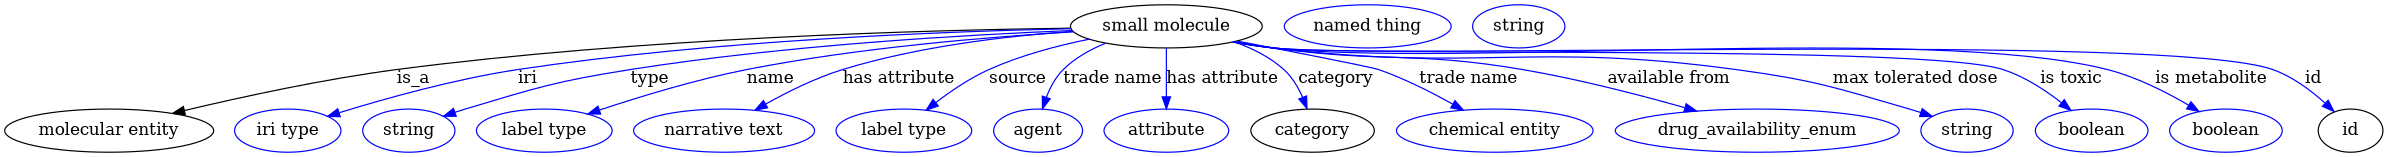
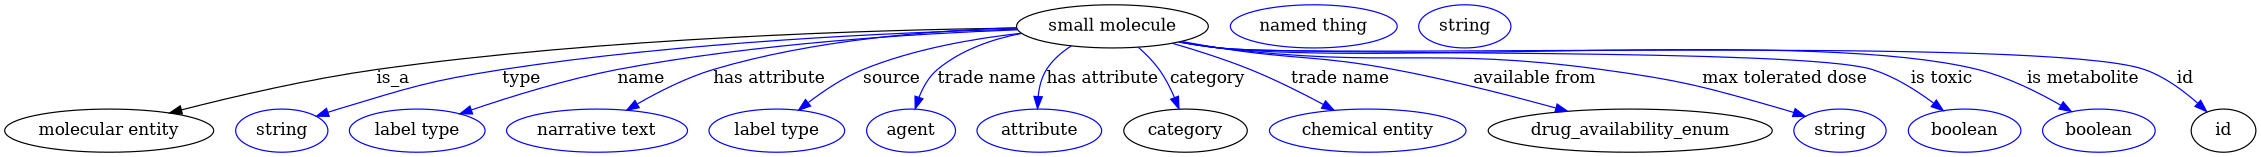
node "iri type": removed
node "drug_availability_enum": color blue -> black
